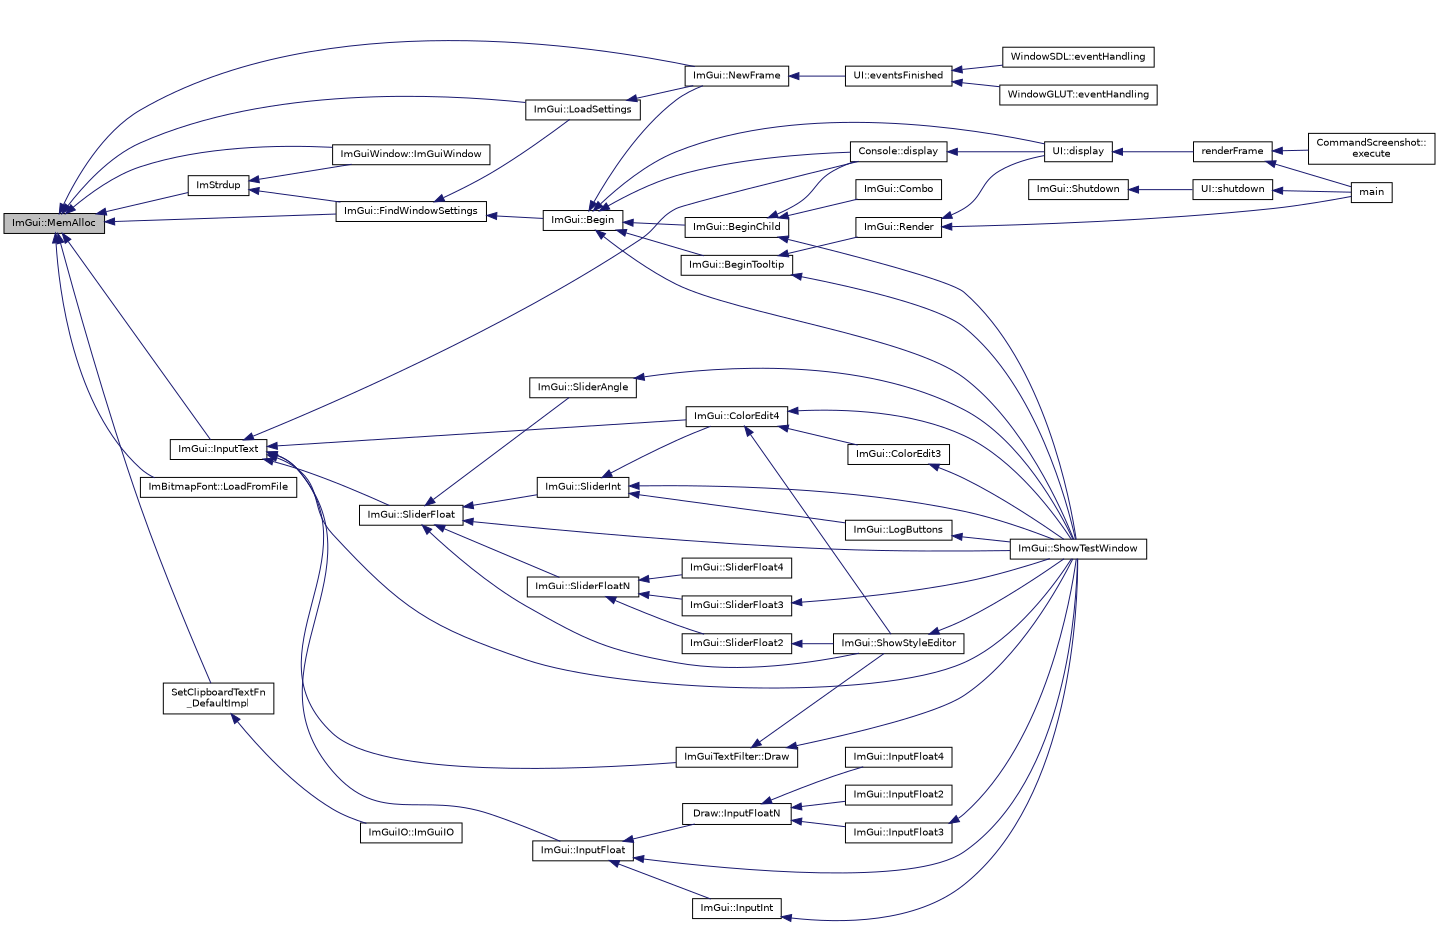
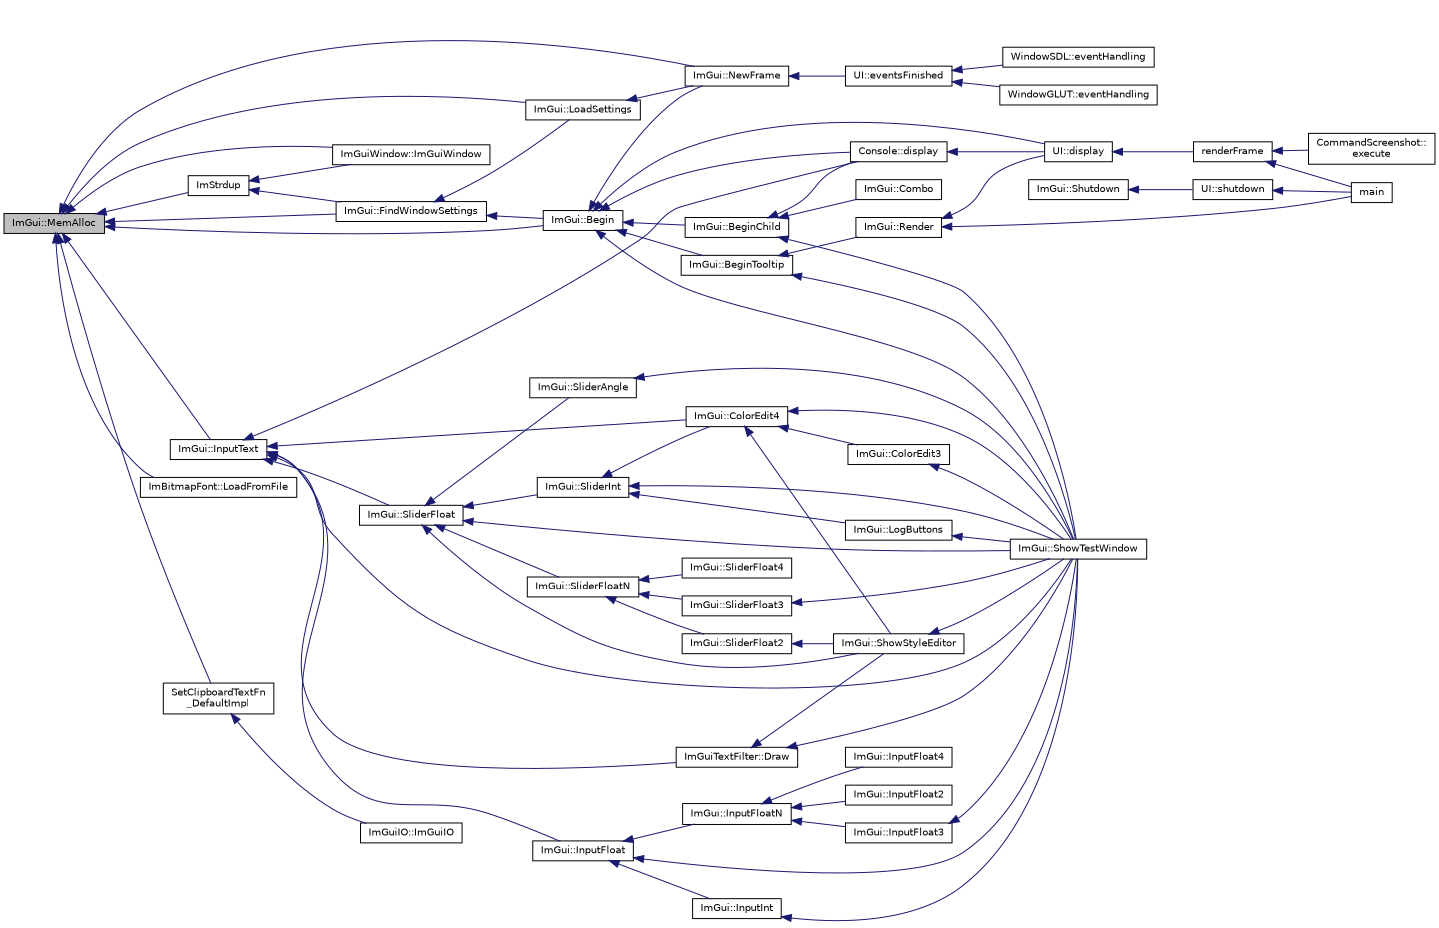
edge "ImGui::Begin" -> "ImGui::MemAlloc": added
node "Draw::InputFloatN": label "Draw::InputFloatN" -> "ImGui::InputFloatN"
